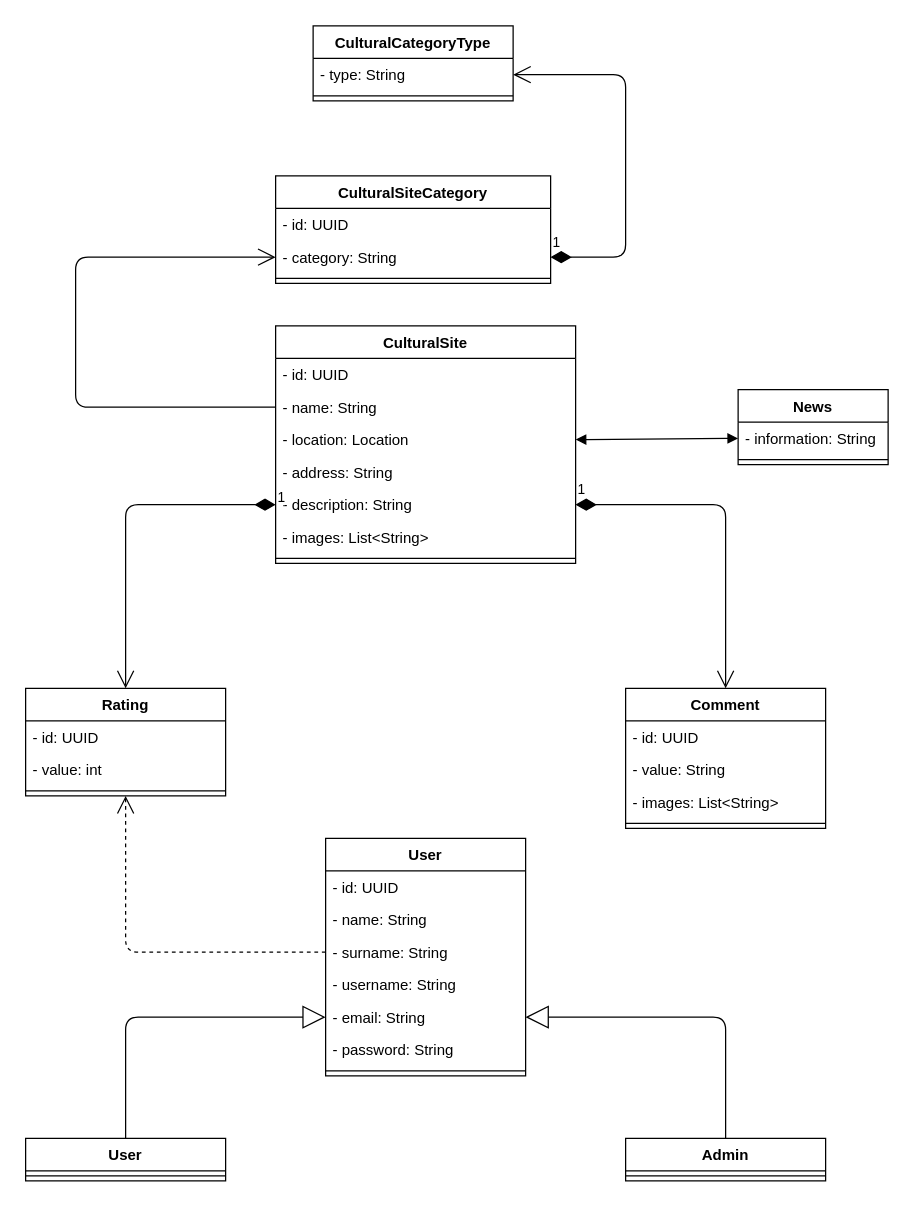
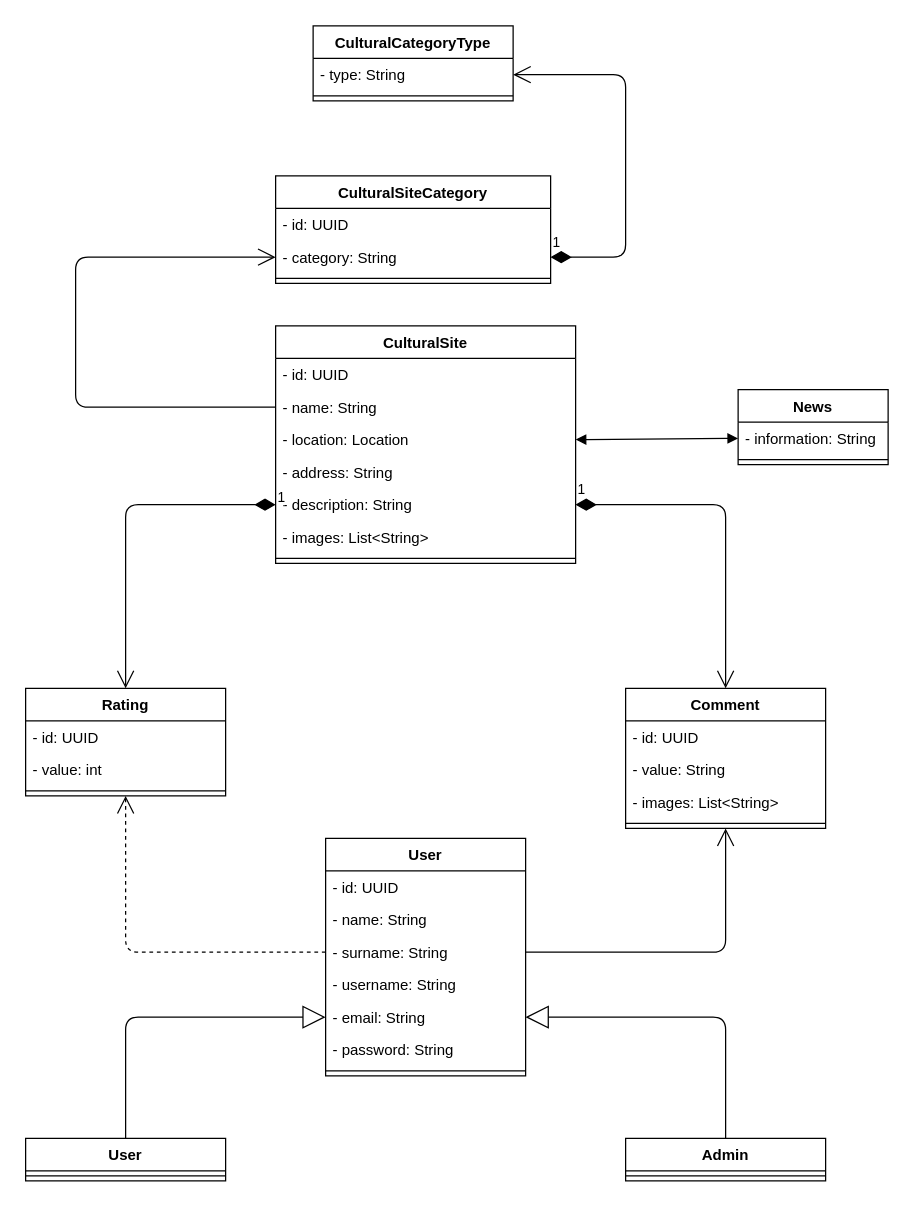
edge "- surname: String" -> "Comment": added
